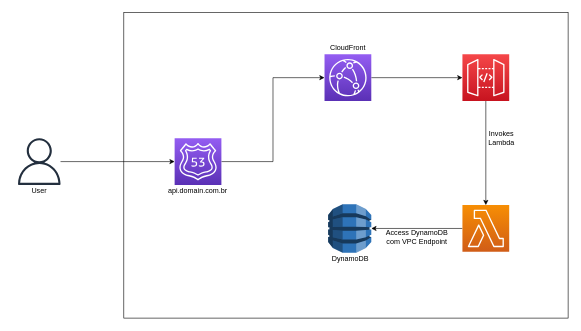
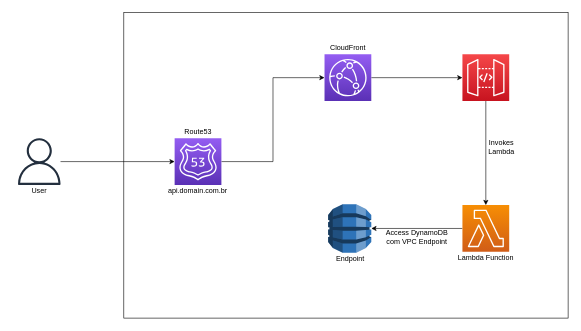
node "Route53": added
node "Invokes Lambda": moved (502, 138) -> (502, 147)
node "Lambda Function": added
node "DynamoDB": label "DynamoDB" -> "Endpoint"
